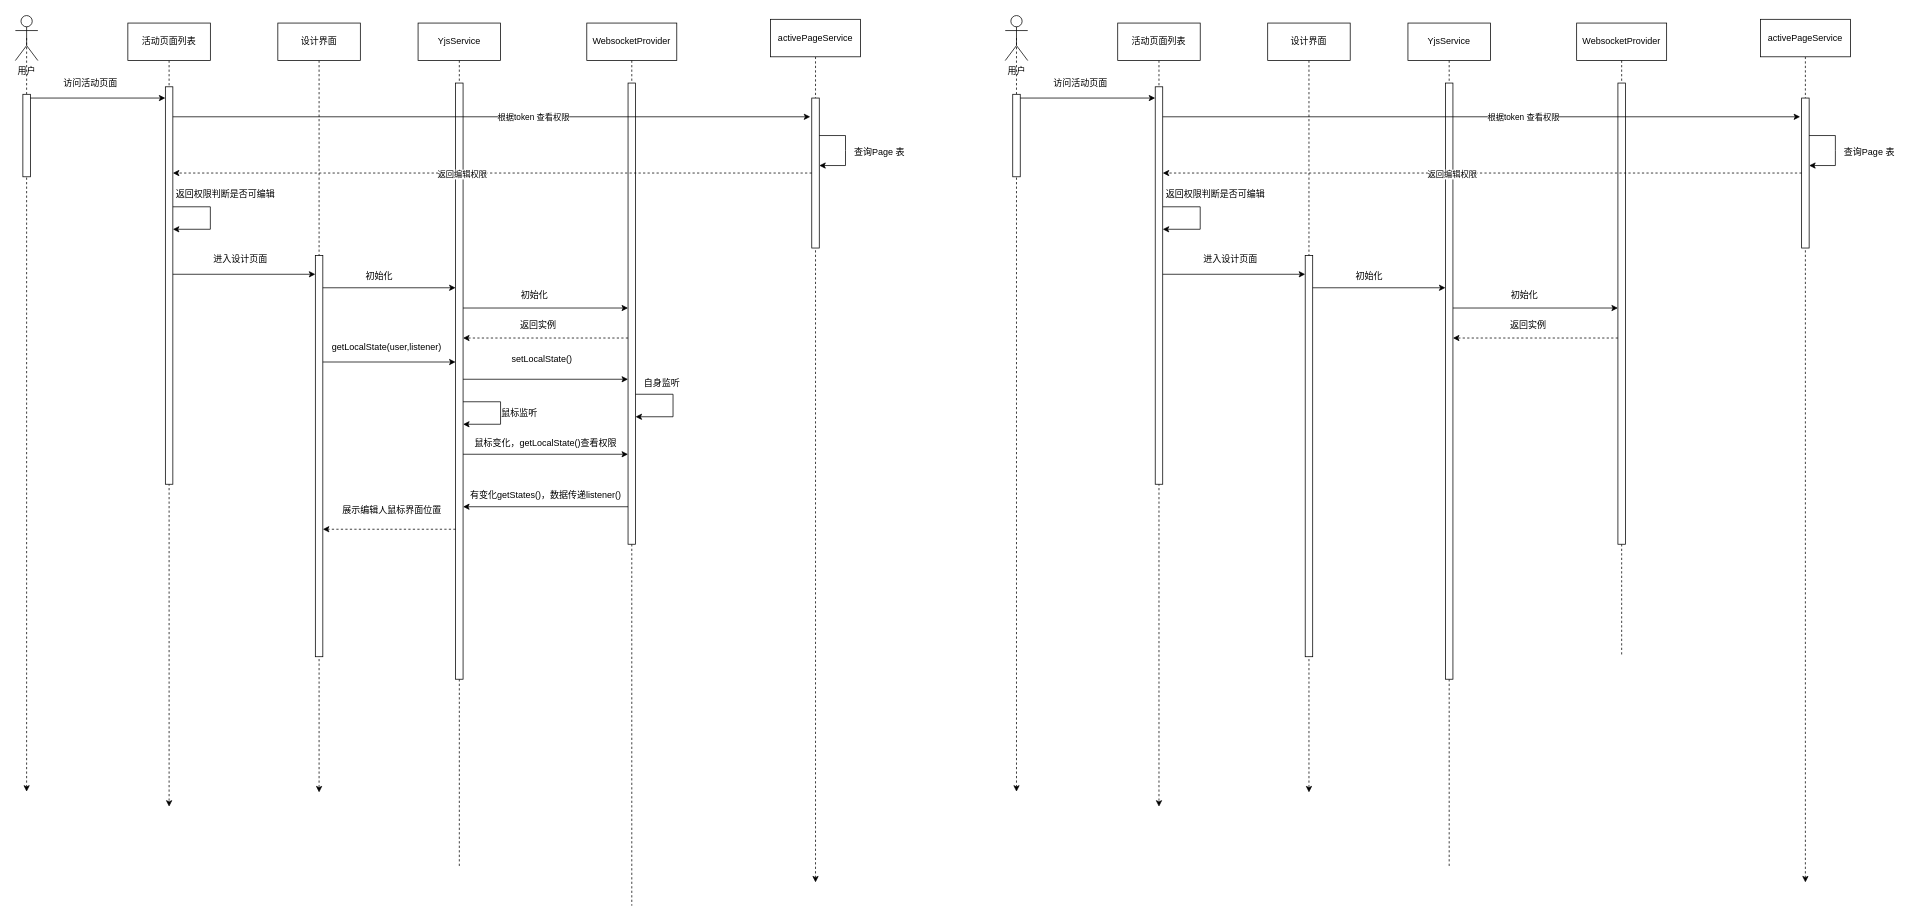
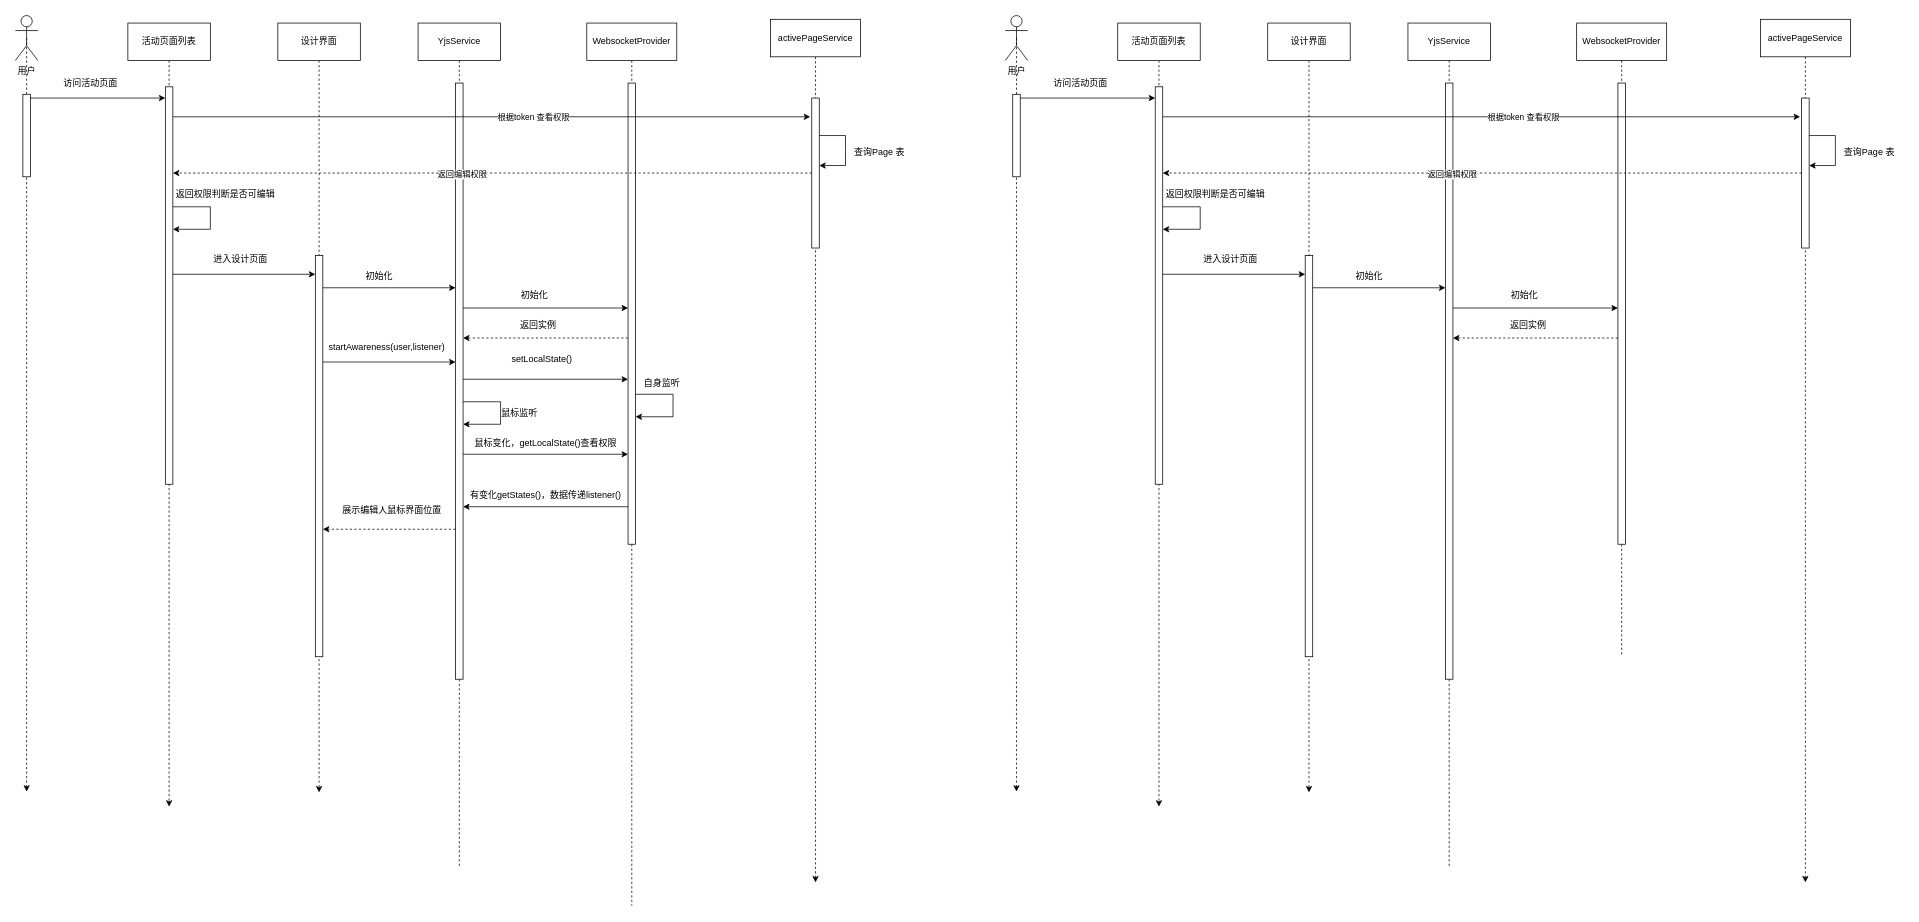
node "getLocalState(user,listener)": label "getLocalState(user,listener)" -> "startAwareness(user,listener)"
